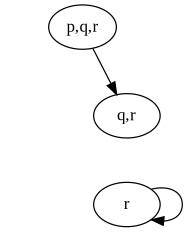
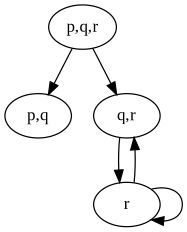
node "p,q": added
edge "q,r" -> "r": added
edge "r" -> "q,r": added
